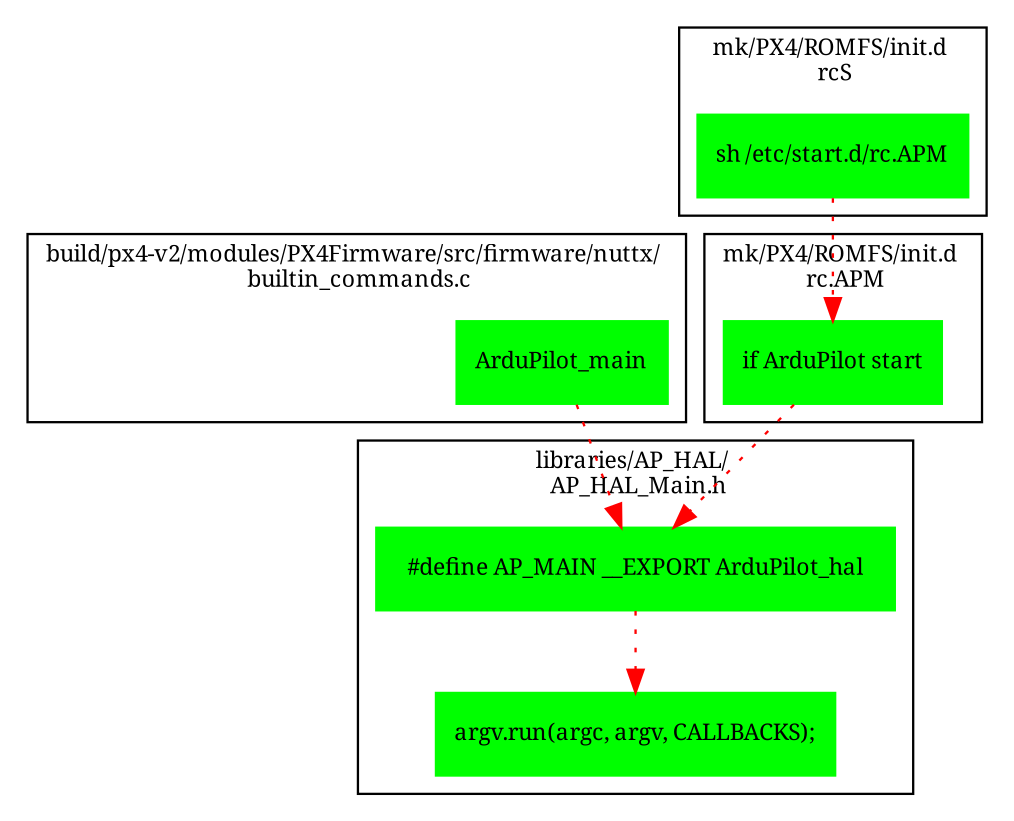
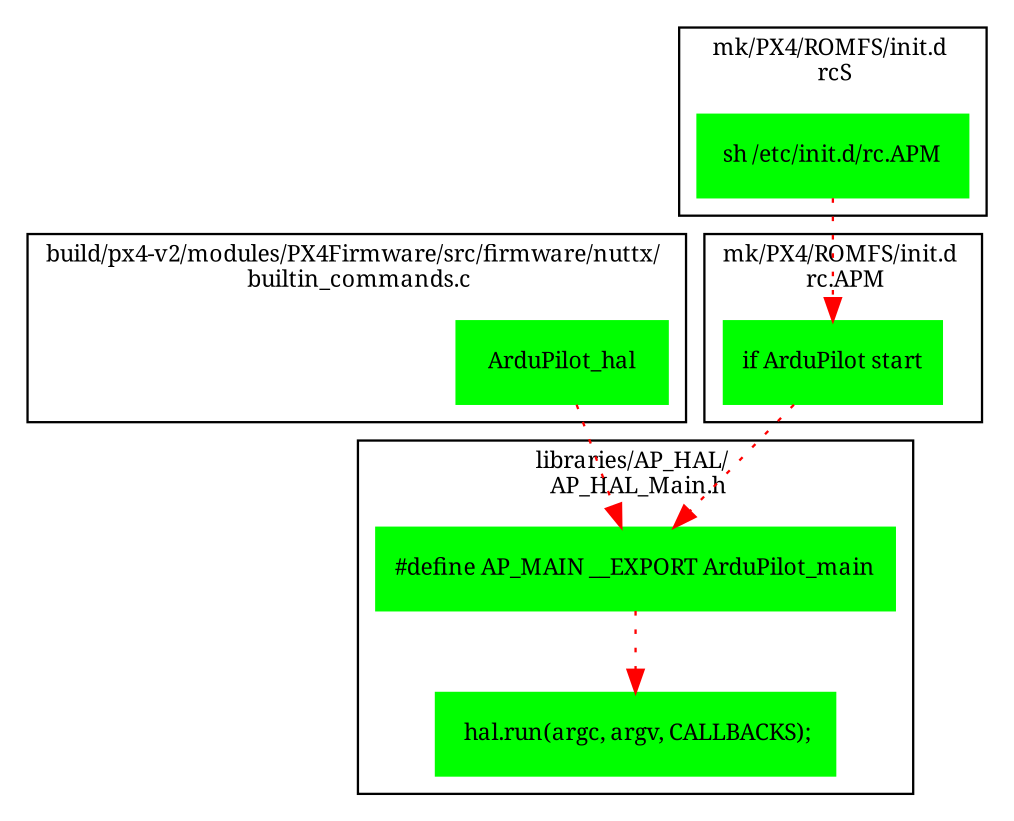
node "sh /etc/start.d/rc.APM": label "sh /etc/start.d/rc.APM" -> "sh /etc/init.d/rc.APM"
node "ArduPilot_main": label "ArduPilot_main" -> "ArduPilot_hal"
node "#define AP_MAIN __EXPORT ArduPilot_hal": label "#define AP_MAIN __EXPORT ArduPilot_hal" -> "#define AP_MAIN __EXPORT ArduPilot_main"
node "argv.run(argc, argv, CALLBACKS);": label "argv.run(argc, argv, CALLBACKS);" -> "hal.run(argc, argv, CALLBACKS);"
